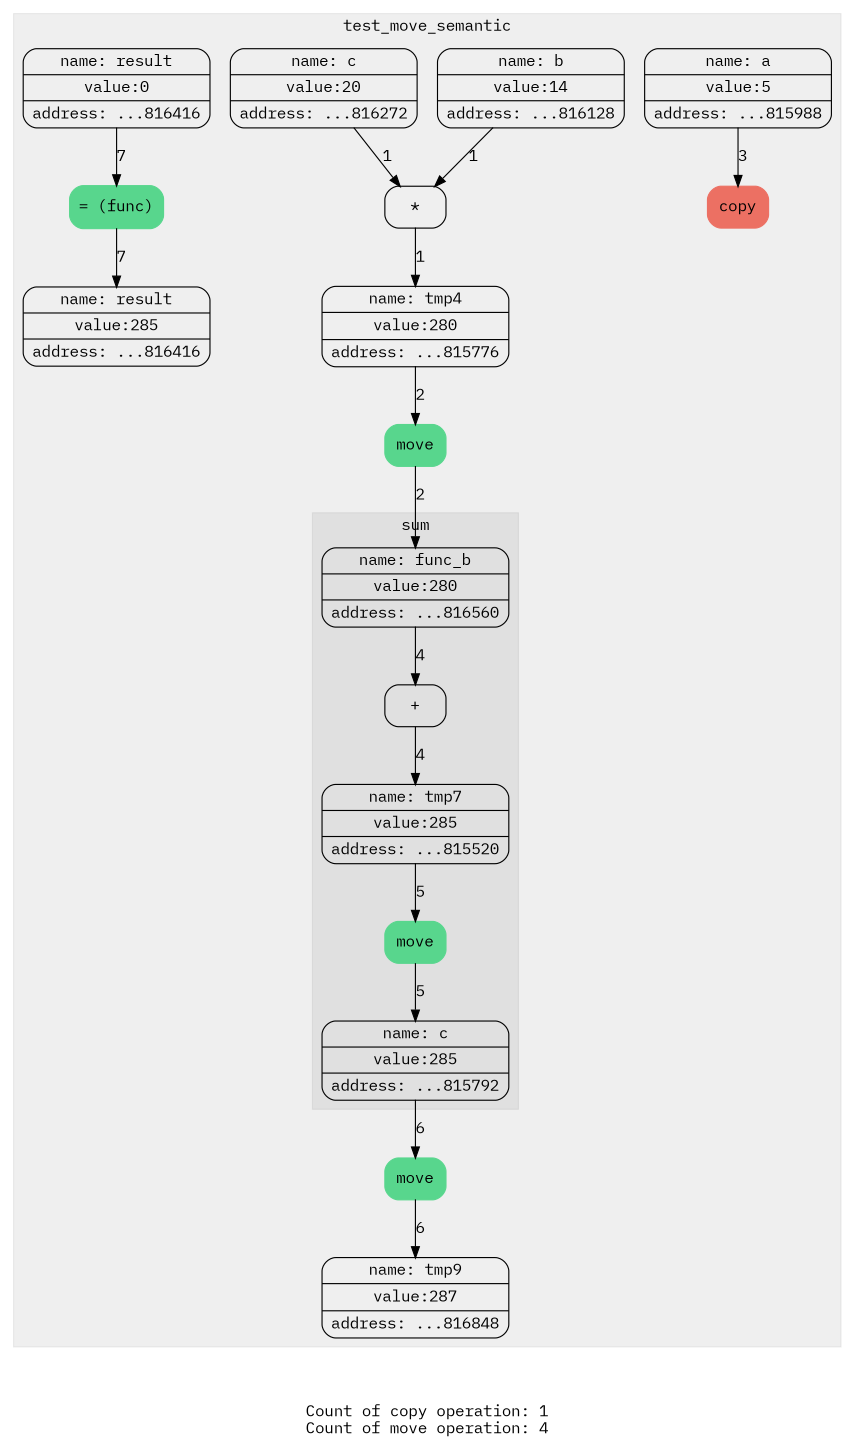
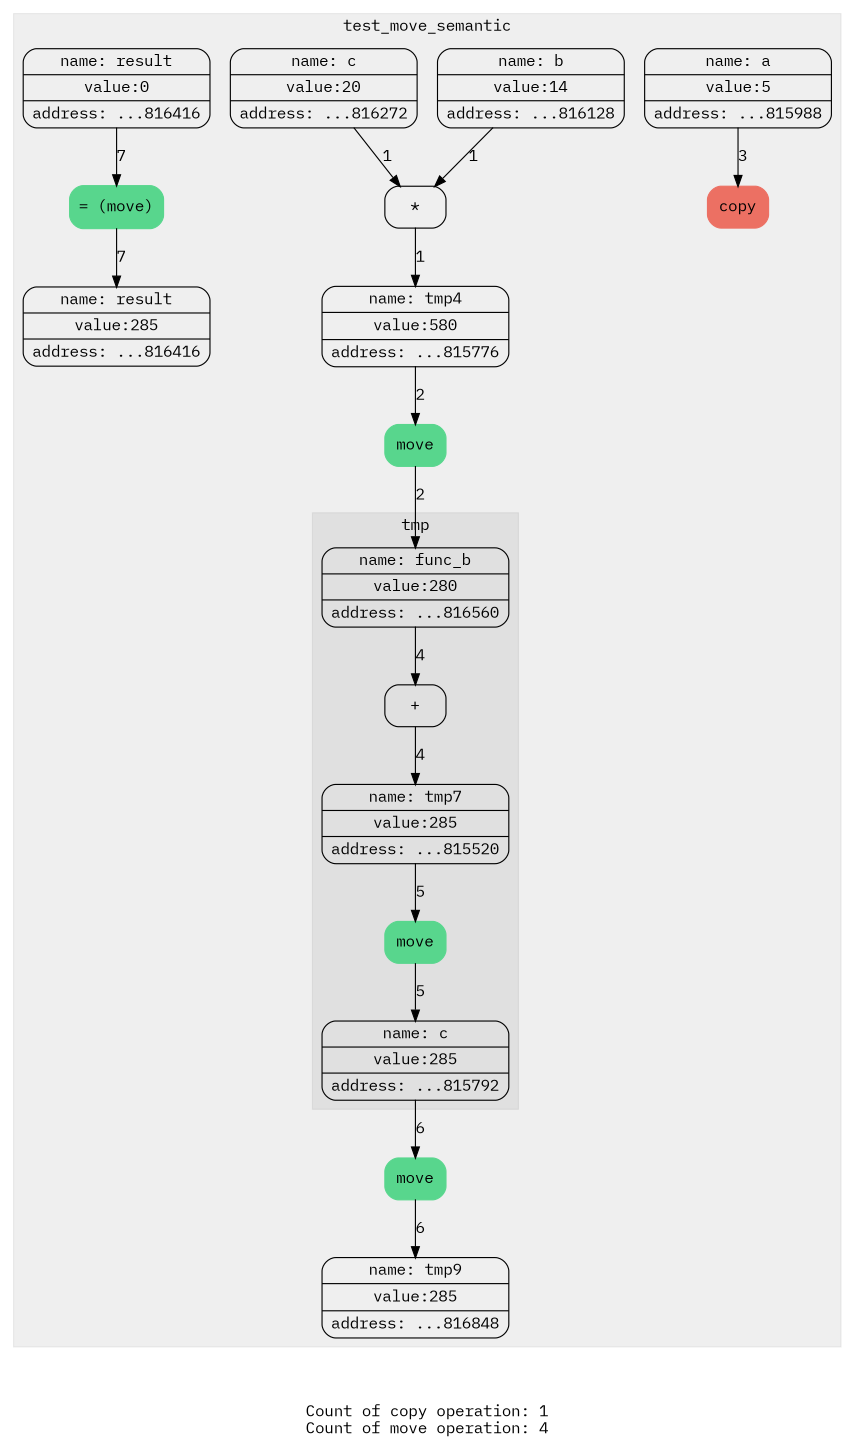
node "= (func)": label "= (func)" -> "= (move)"
node "name: tmp4": text "value:280" -> "value:580"
cluster "sum": label "sum" -> "tmp"
node "name: tmp9": text "value:287" -> "value:285"
